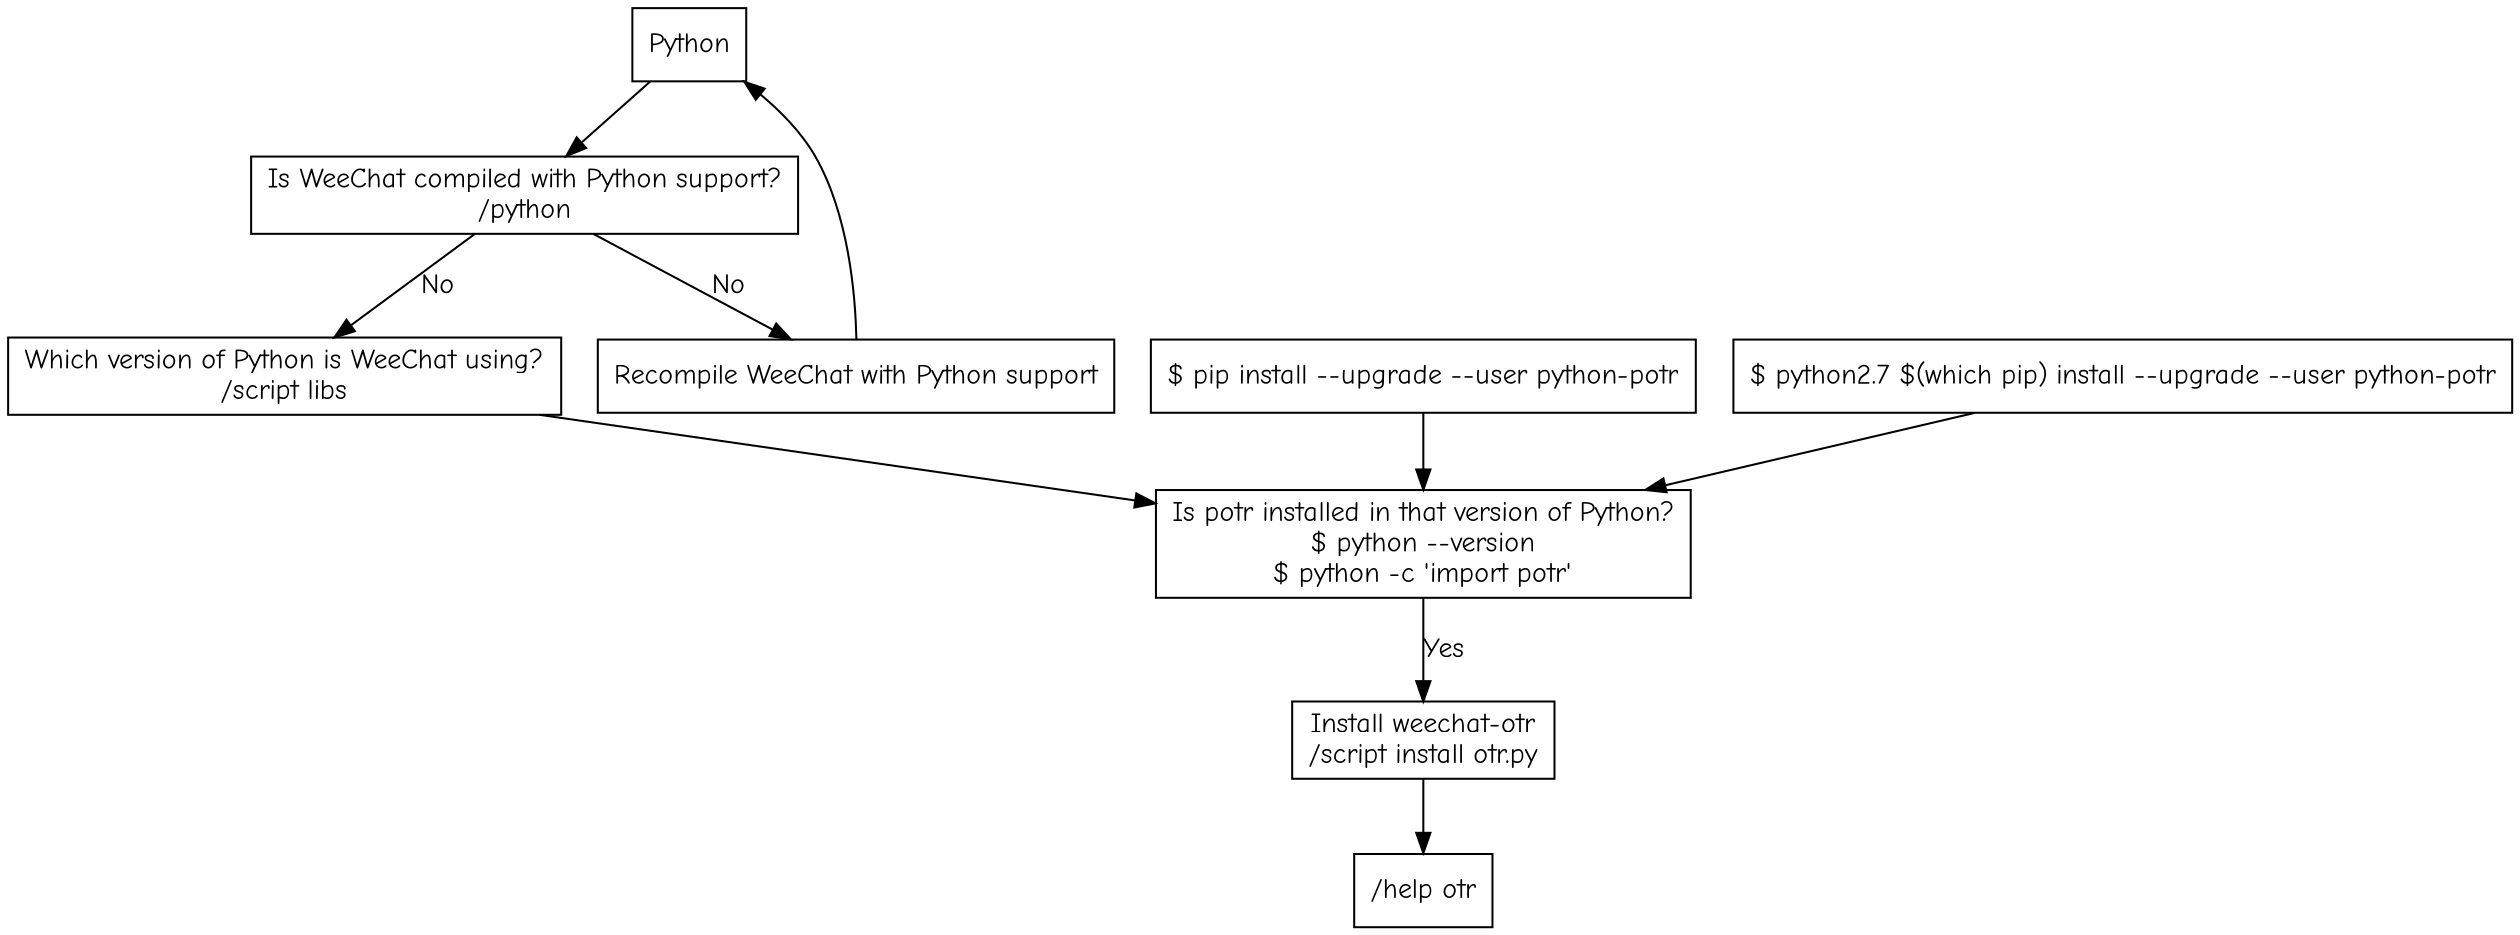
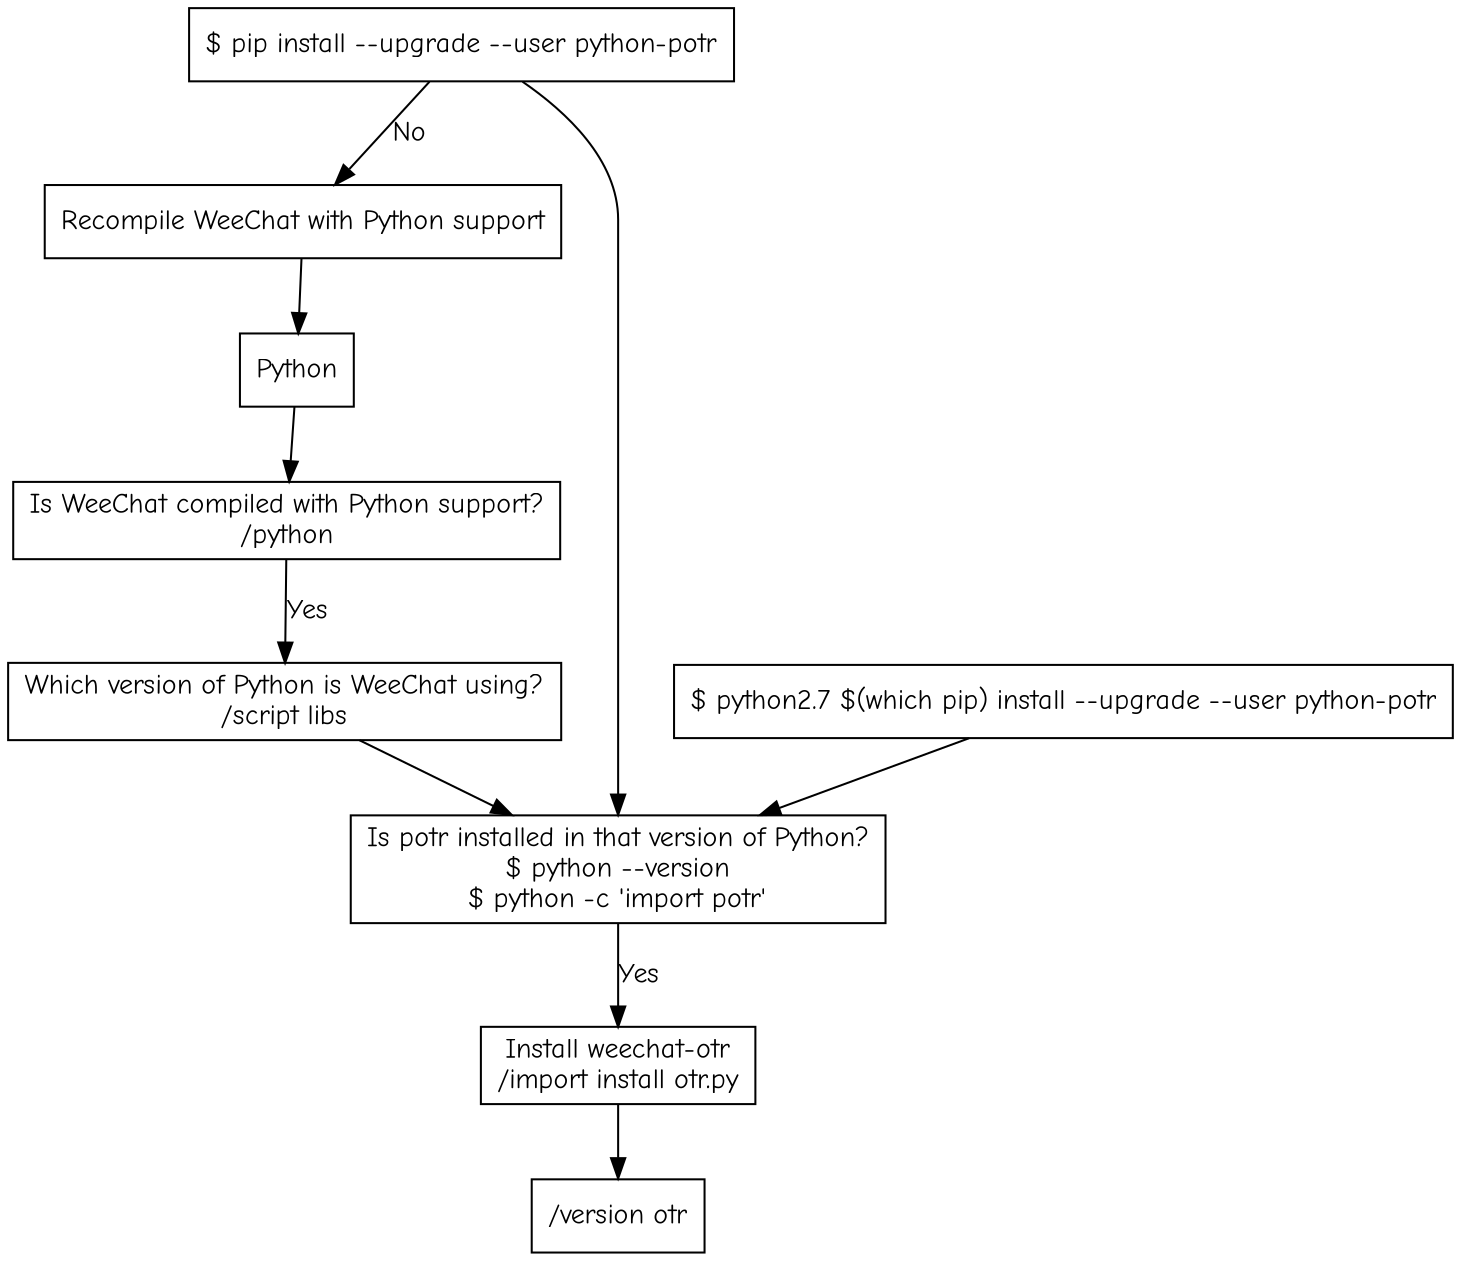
edge "Is WeeChat compiled with Python support? /python" -> "Recompile WeeChat with Python support": now "$ pip install --upgrade --user python-potr" -> "Recompile WeeChat with Python support"
edge "Is WeeChat compiled with Python support? /python" -> "Which version of Python is WeeChat using? /script libs": label "No" -> "Yes"
node "Install weechat-otr /script install otr.py": label "Install weechat-otr /script install otr.py" -> "Install weechat-otr /import install otr.py"
node "/help otr": label "/help otr" -> "/version otr"
